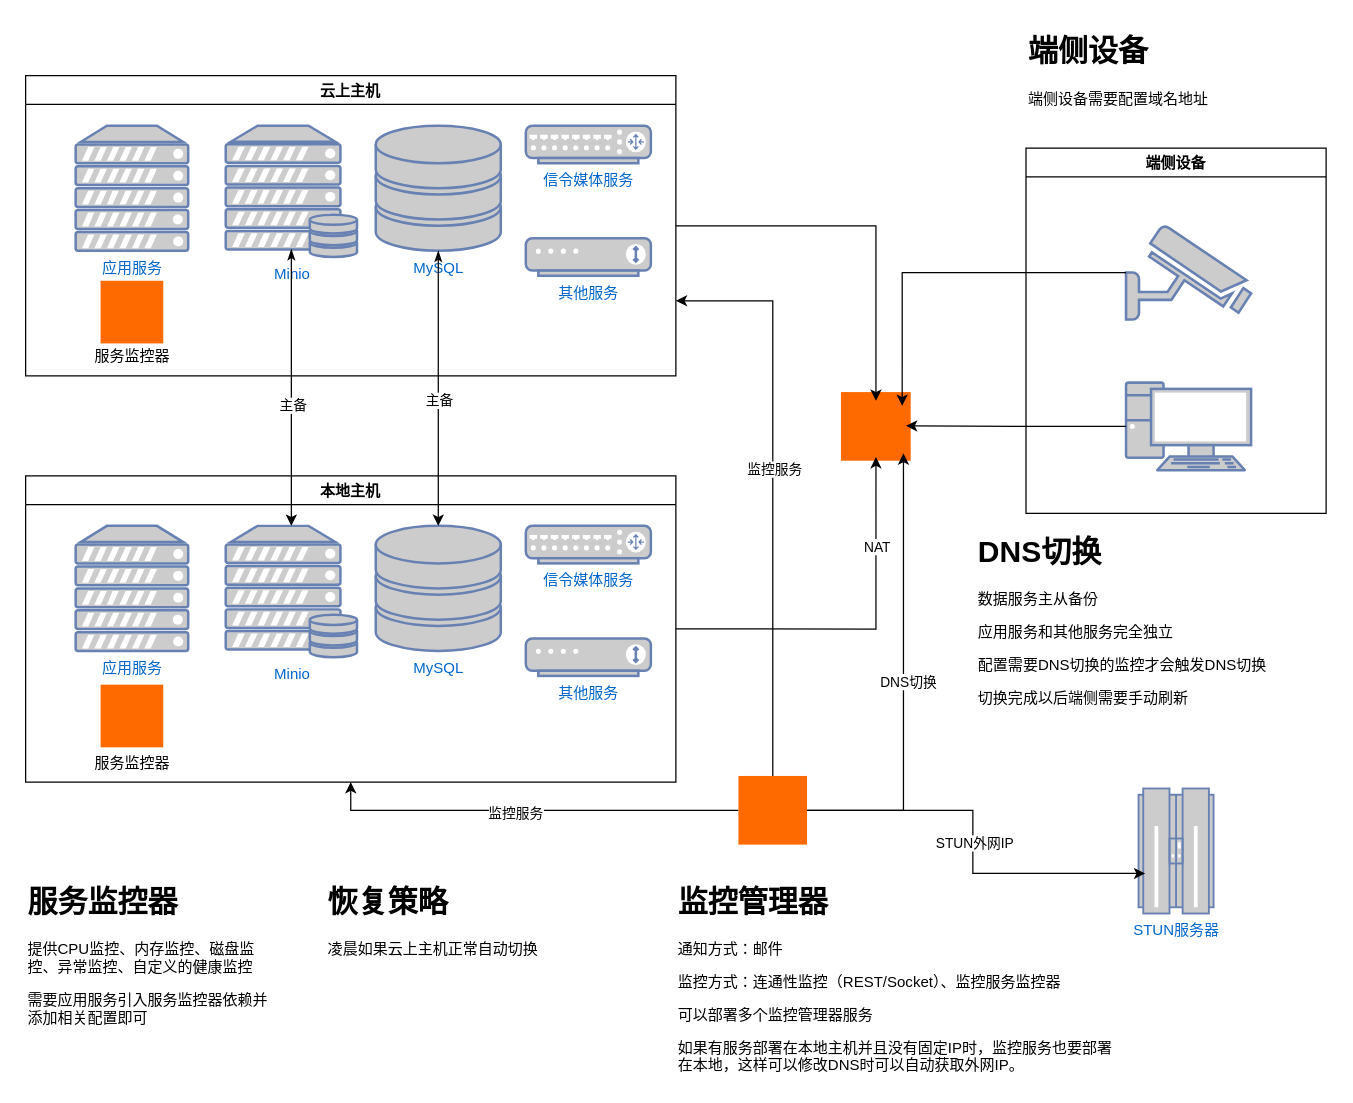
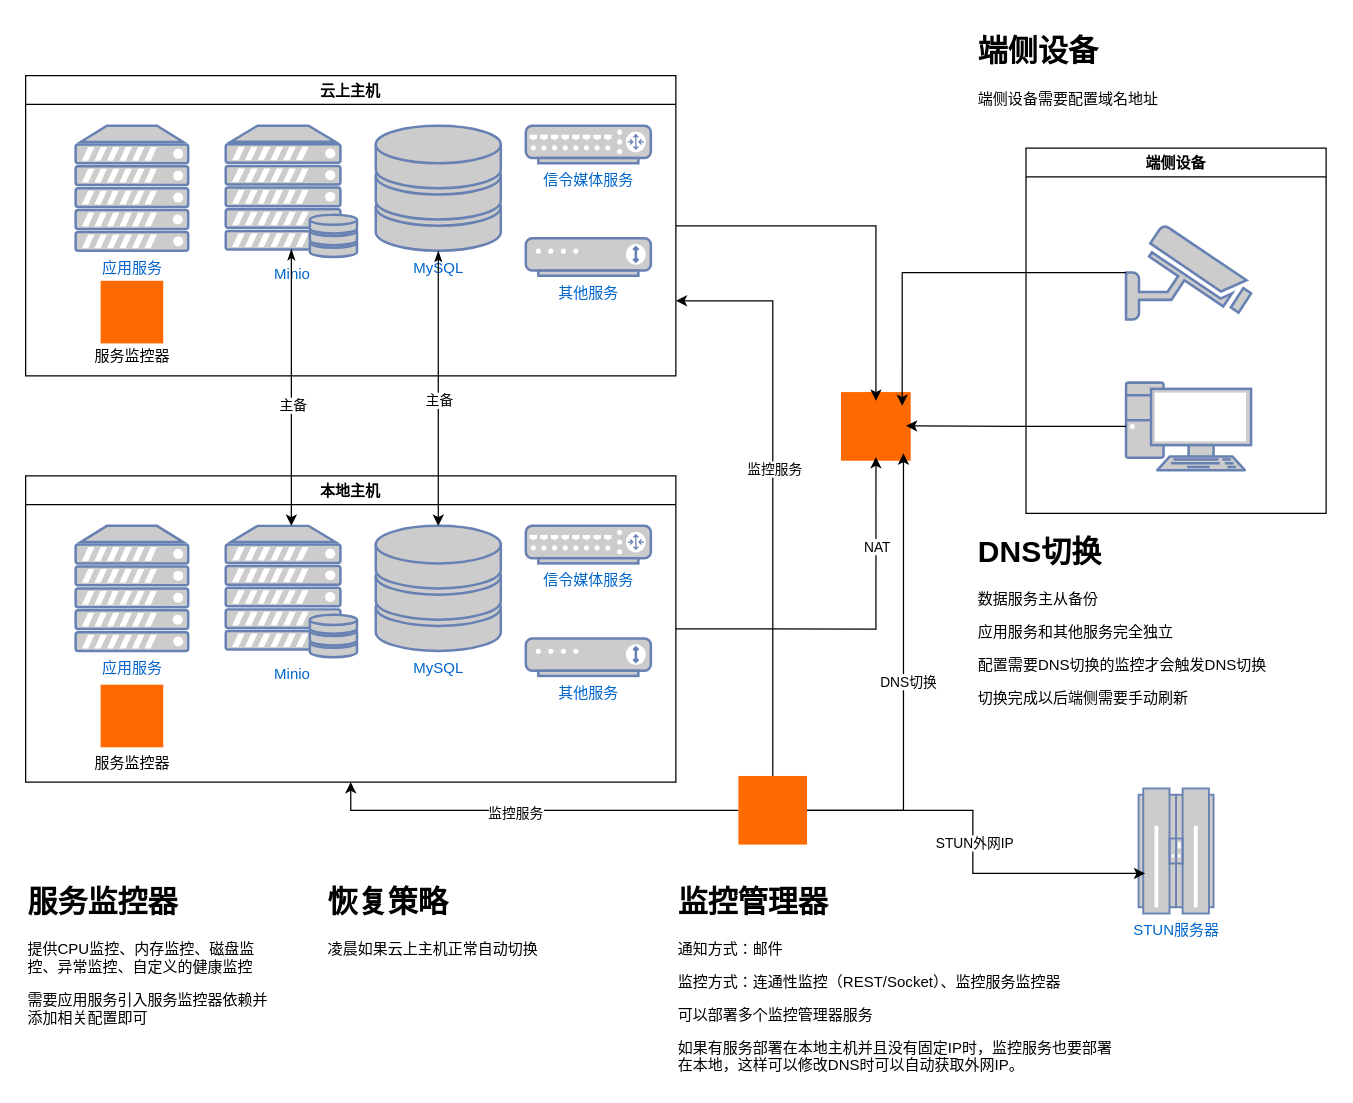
node "端侧设备端侧设备需要配置域名地址": moved (1126, 76) -> (1076, 76)
